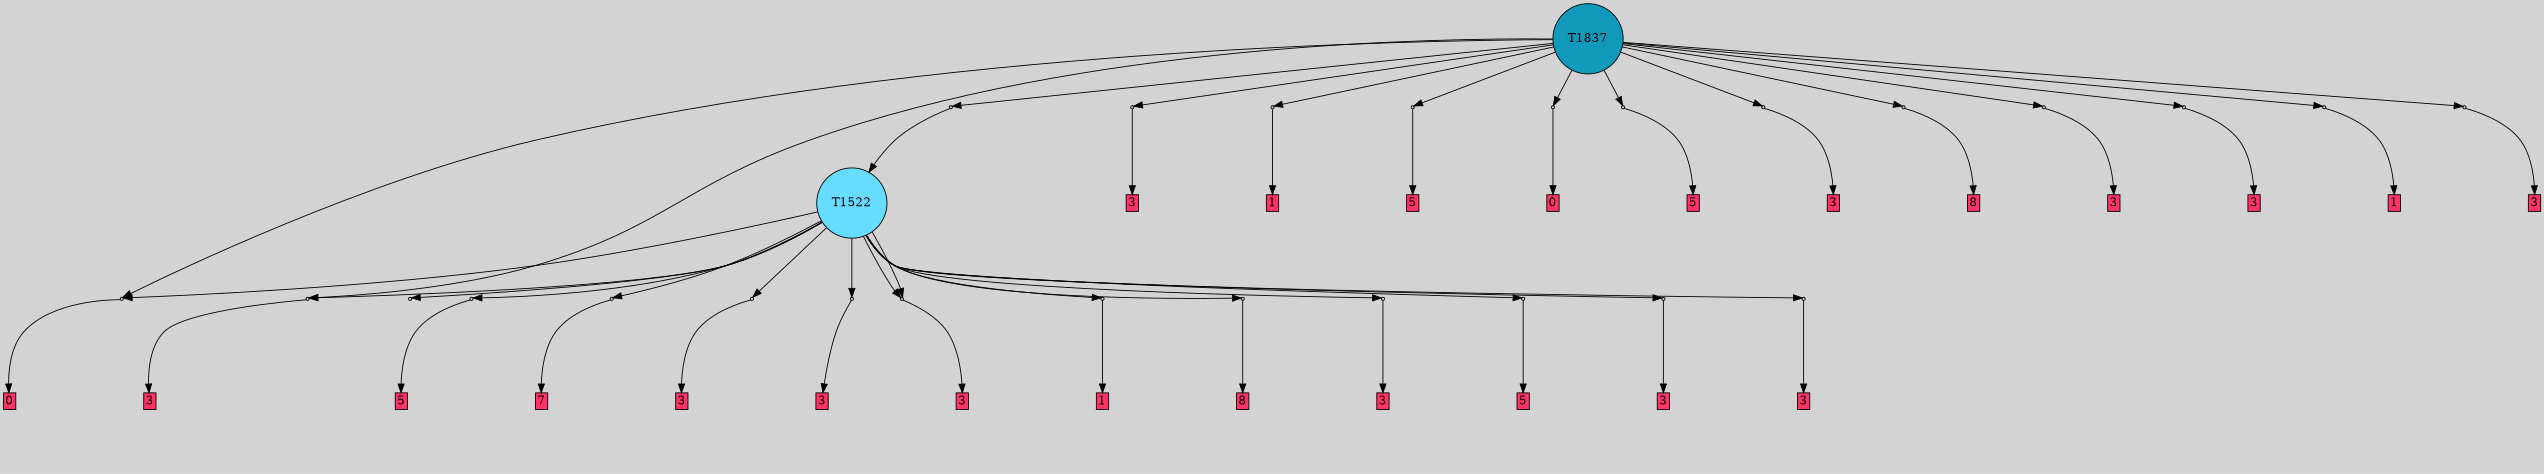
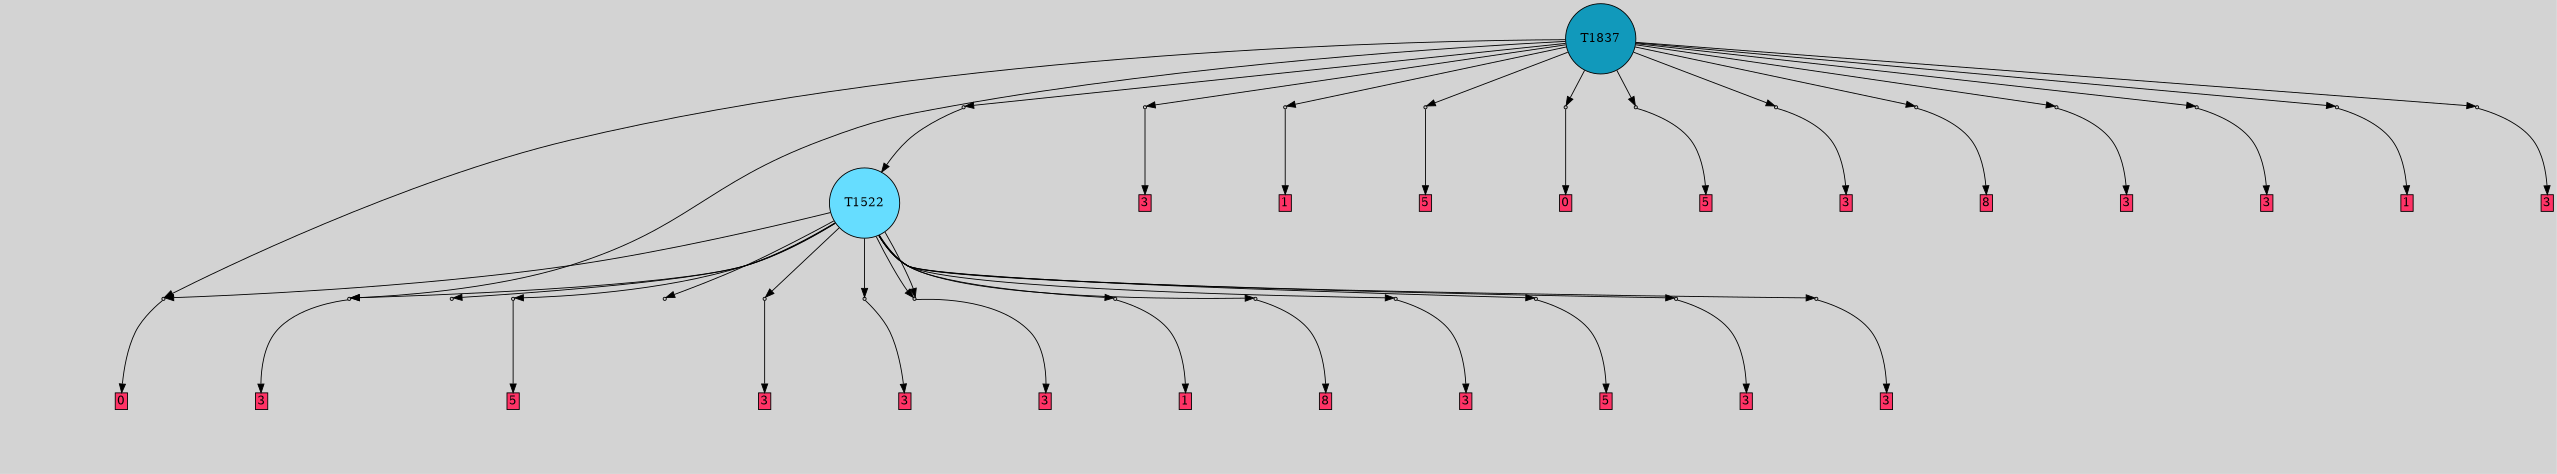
node "7": removed
